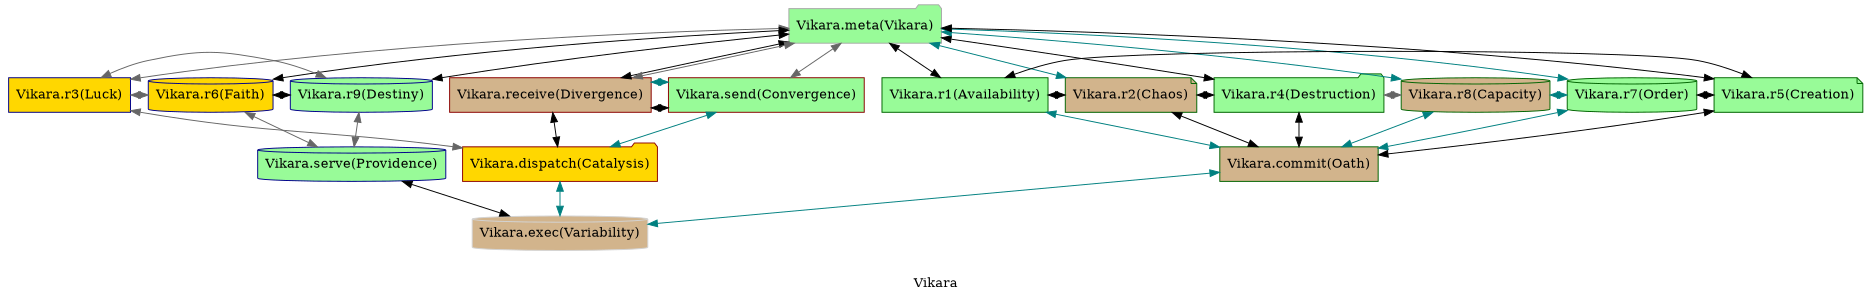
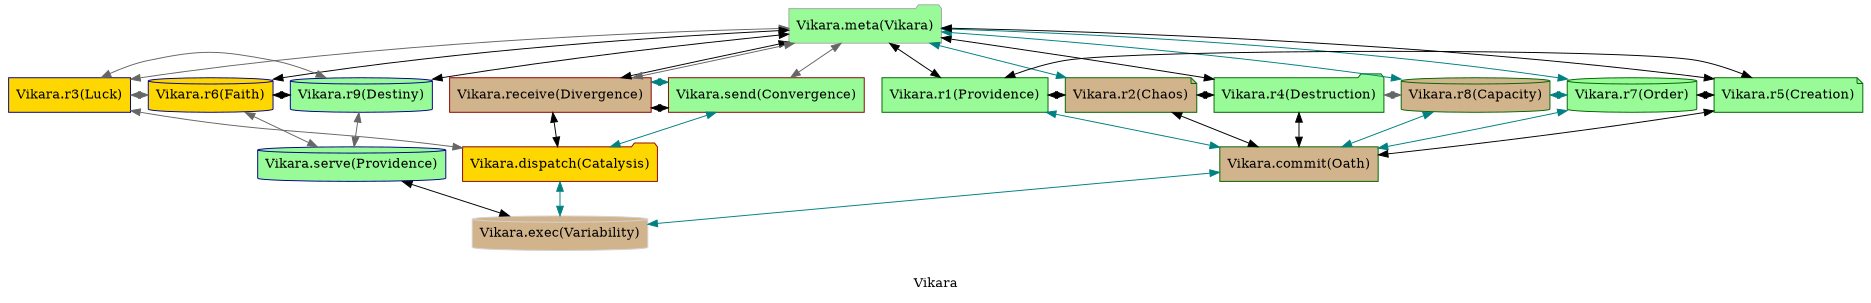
node "Vikara.r1(Availability)": label "Vikara.r1(Availability)" -> "Vikara.r1(Providence)"
